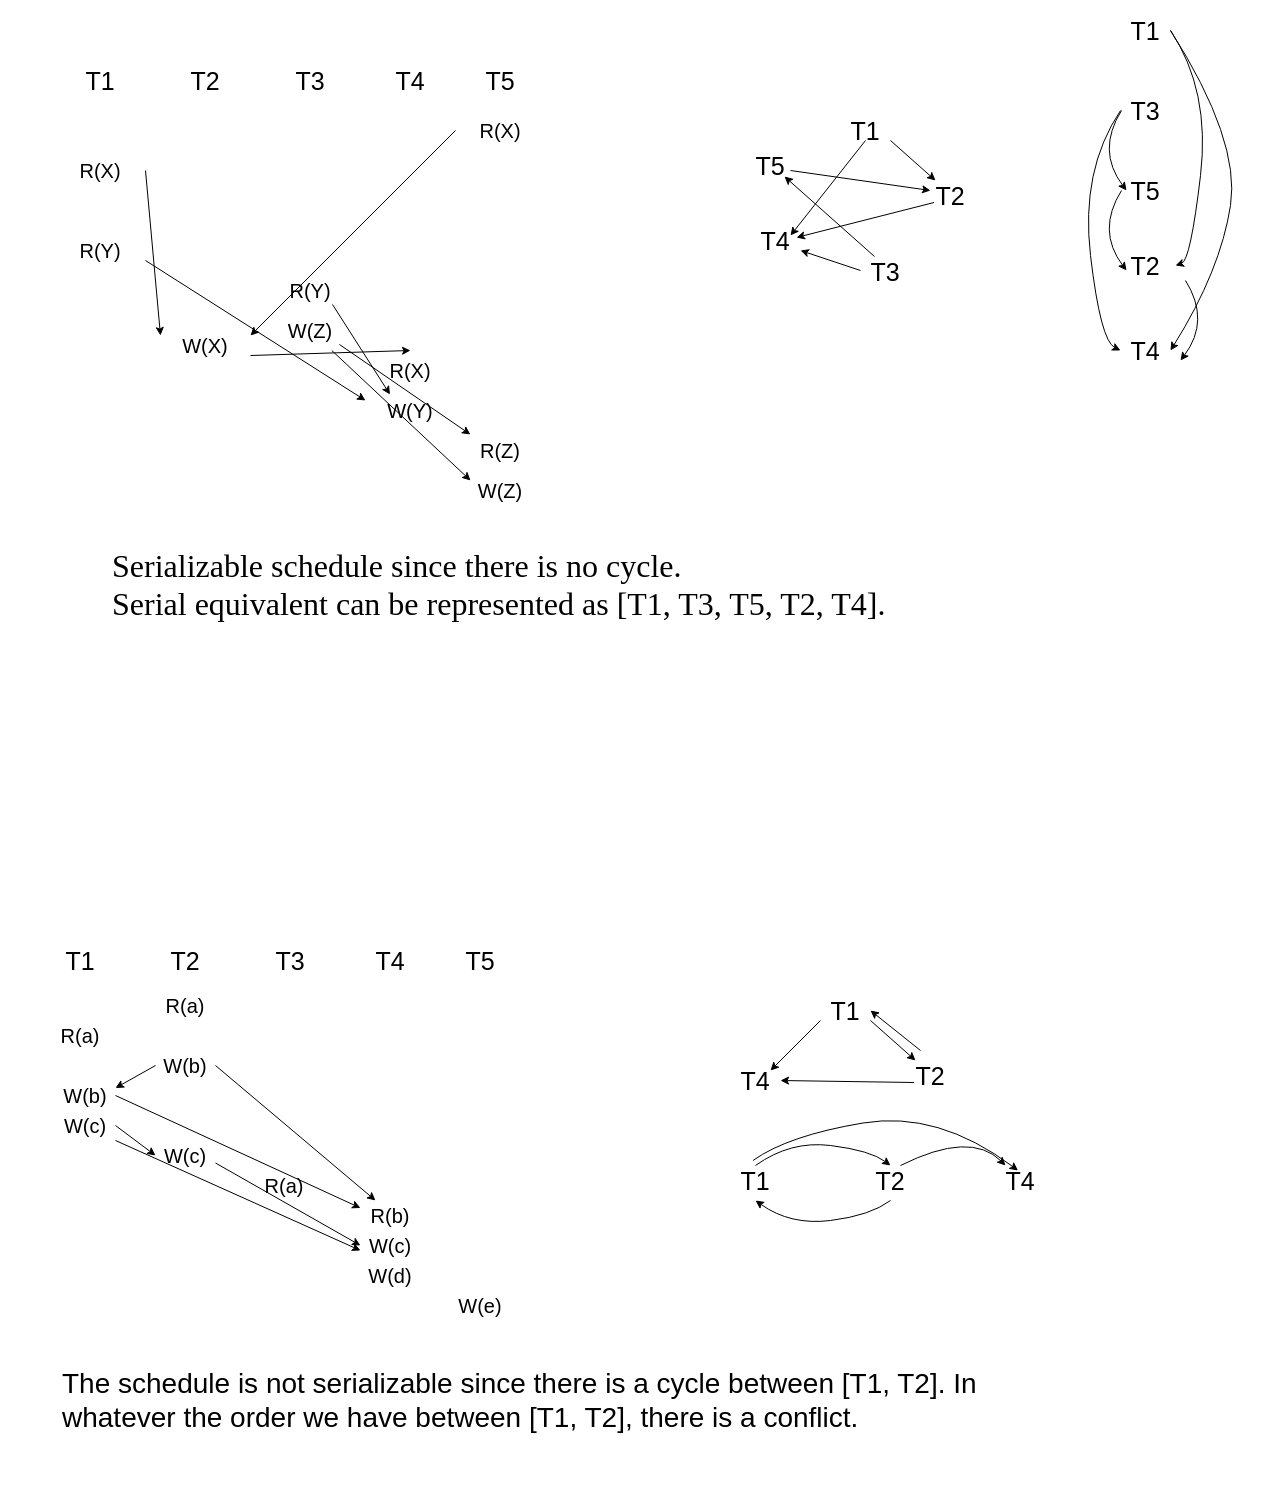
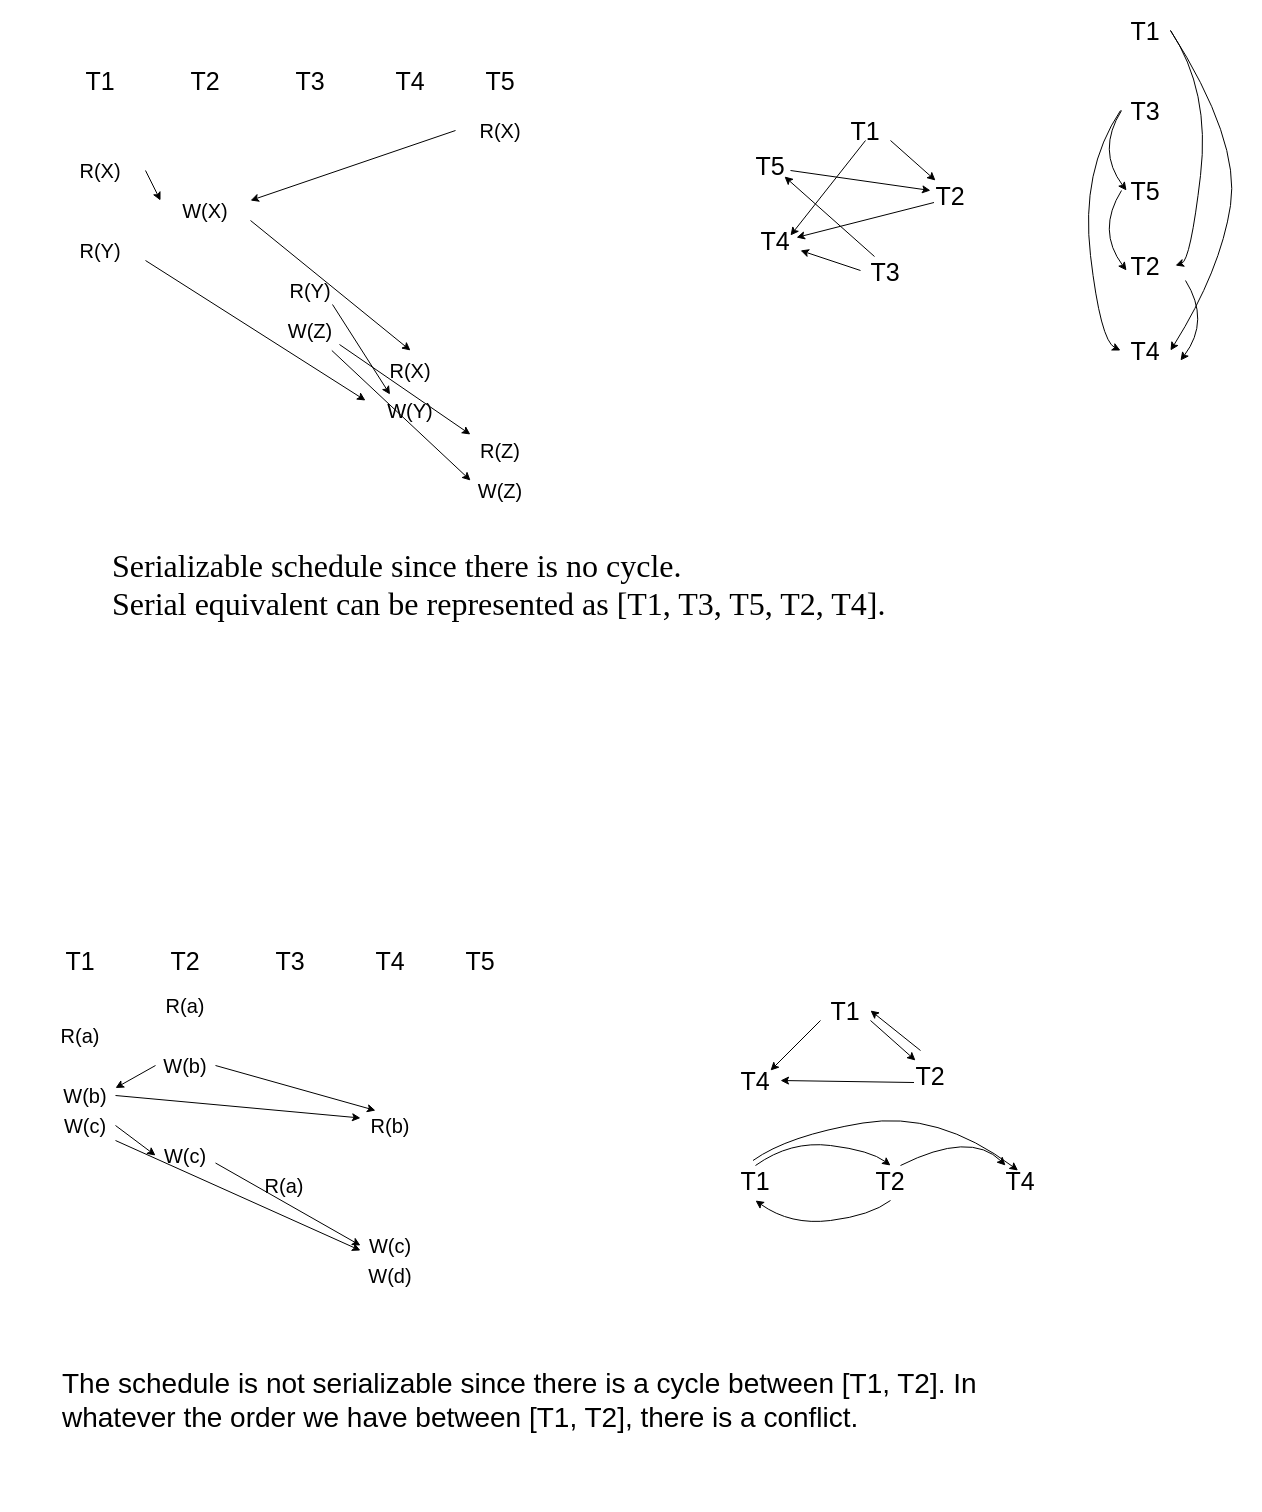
node "W(X)": moved (206, 346) -> (206, 211)
node "R(b)": moved (391, 1216) -> (391, 1126)
node "W(e)": removed
